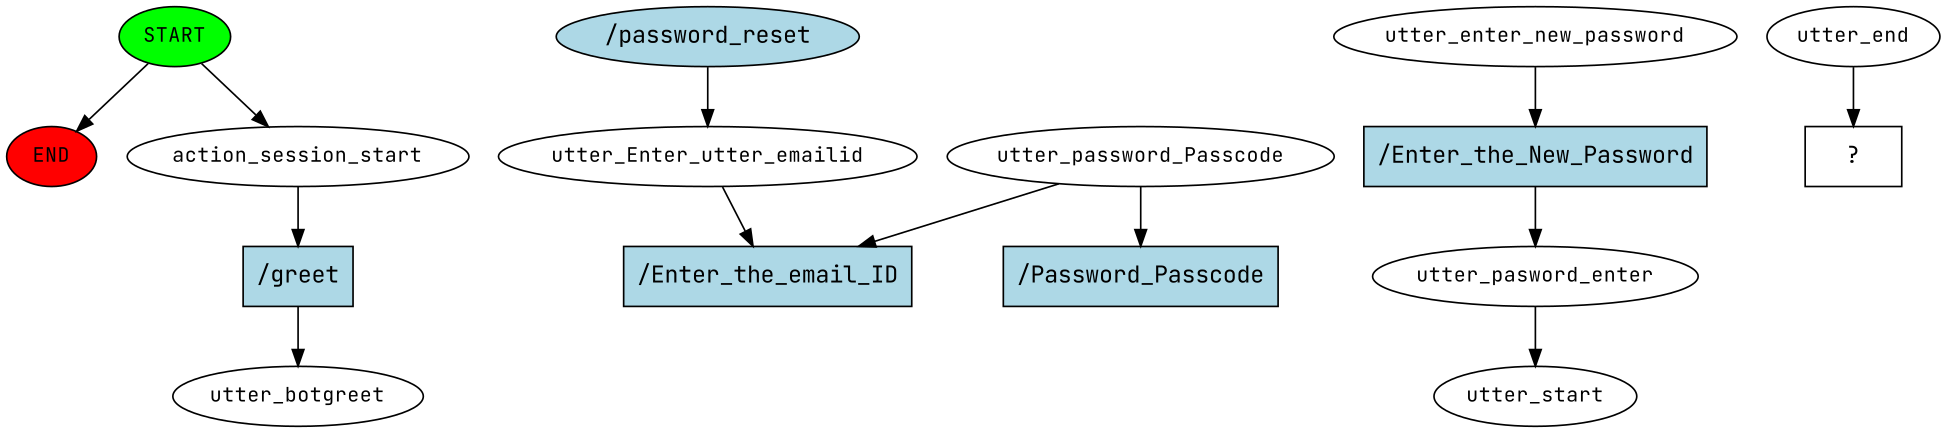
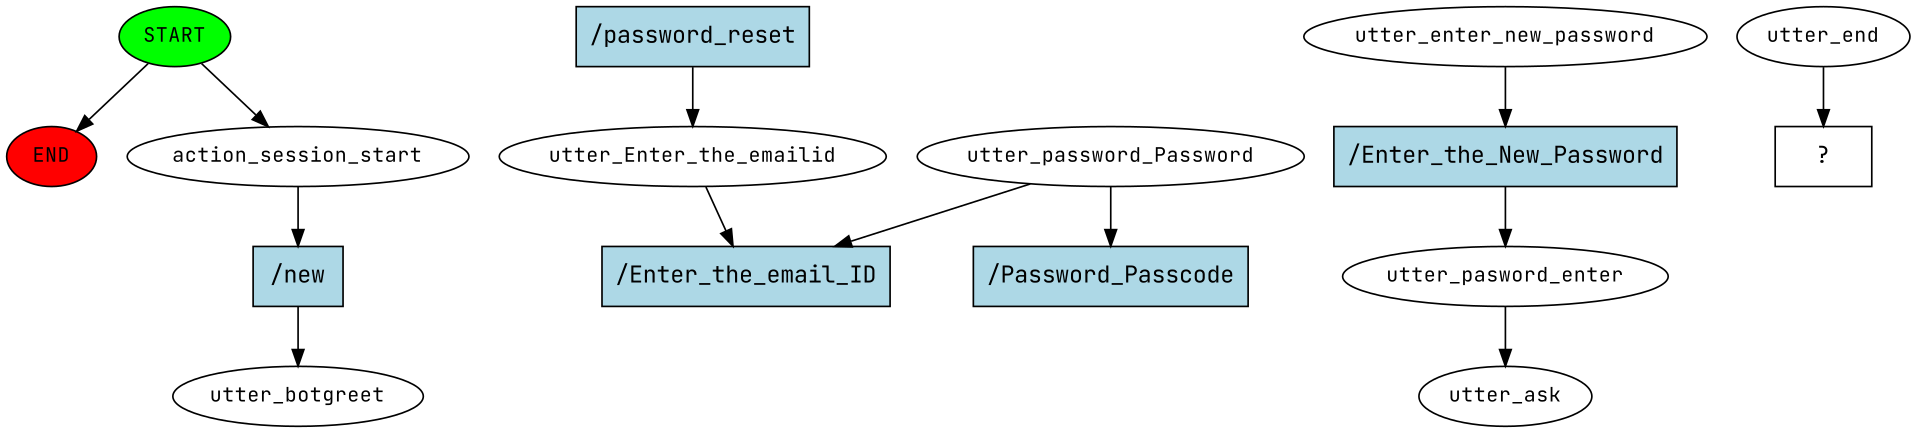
node "/password_reset": shape ellipse -> box
node "utter_Enter_utter_emailid": label "utter_Enter_utter_emailid" -> "utter_Enter_the_emailid"
node "utter_password_Passcode": label "utter_password_Passcode" -> "utter_password_Password"
node "/greet": label "/greet" -> "/new"
node "utter_start": label "utter_start" -> "utter_ask"
